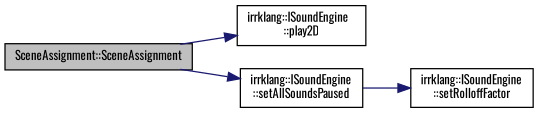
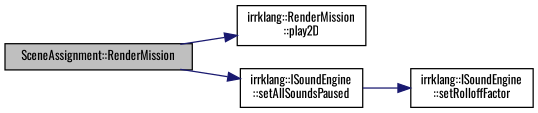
node "irrklang::ISoundEngine ::play2D": label "irrklang::ISoundEngine ::play2D" -> "irrklang::RenderMission ::play2D"
node "SceneAssignment::SceneAssignment": label "SceneAssignment::SceneAssignment" -> "SceneAssignment::RenderMission"
